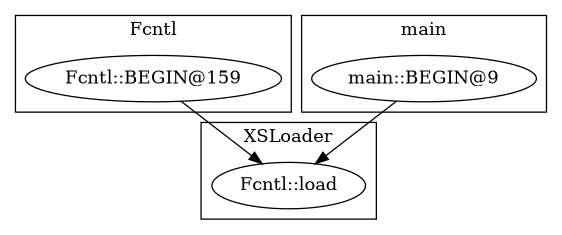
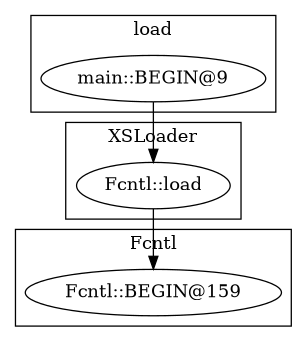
cluster "main": label "main" -> "load"
edge "Fcntl::BEGIN@159" -> "Fcntl::load": reversed
